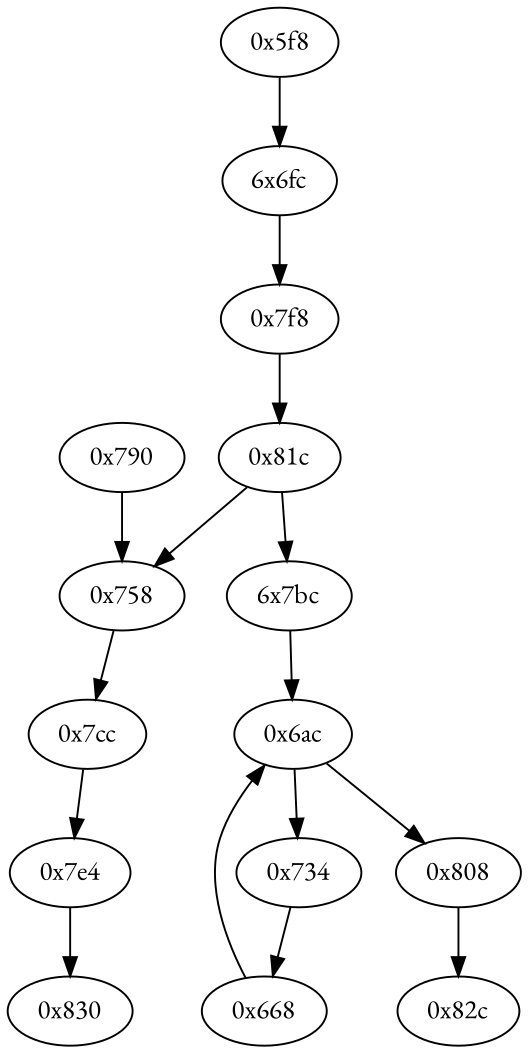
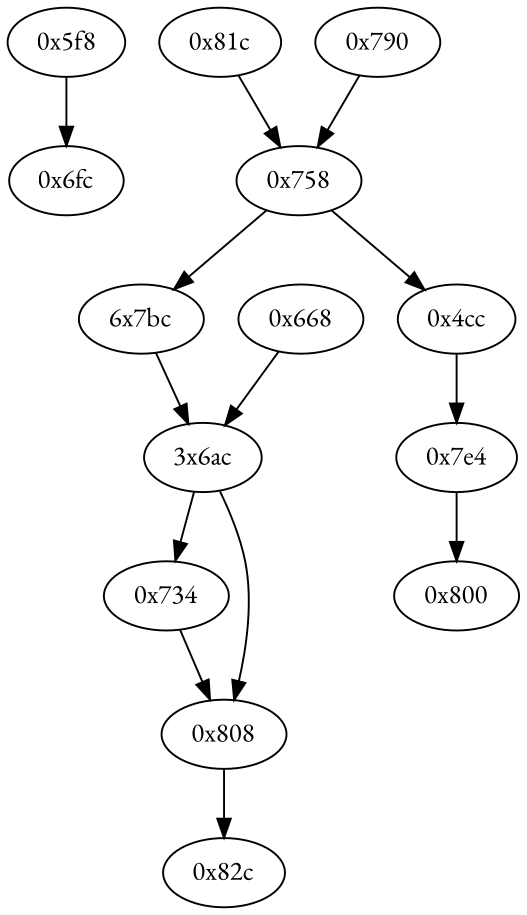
node "6x6fc": label "6x6fc" -> "0x6fc"
node "0x7f8": removed
edge "0x81c" -> "6x7bc": now "0x758" -> "6x7bc"
node "0x7cc": label "0x7cc" -> "0x4cc"
node "0x6ac": label "0x6ac" -> "3x6ac"
edge "0x734" -> "0x668": now "0x734" -> "0x808"
node "0x830": label "0x830" -> "0x800"
